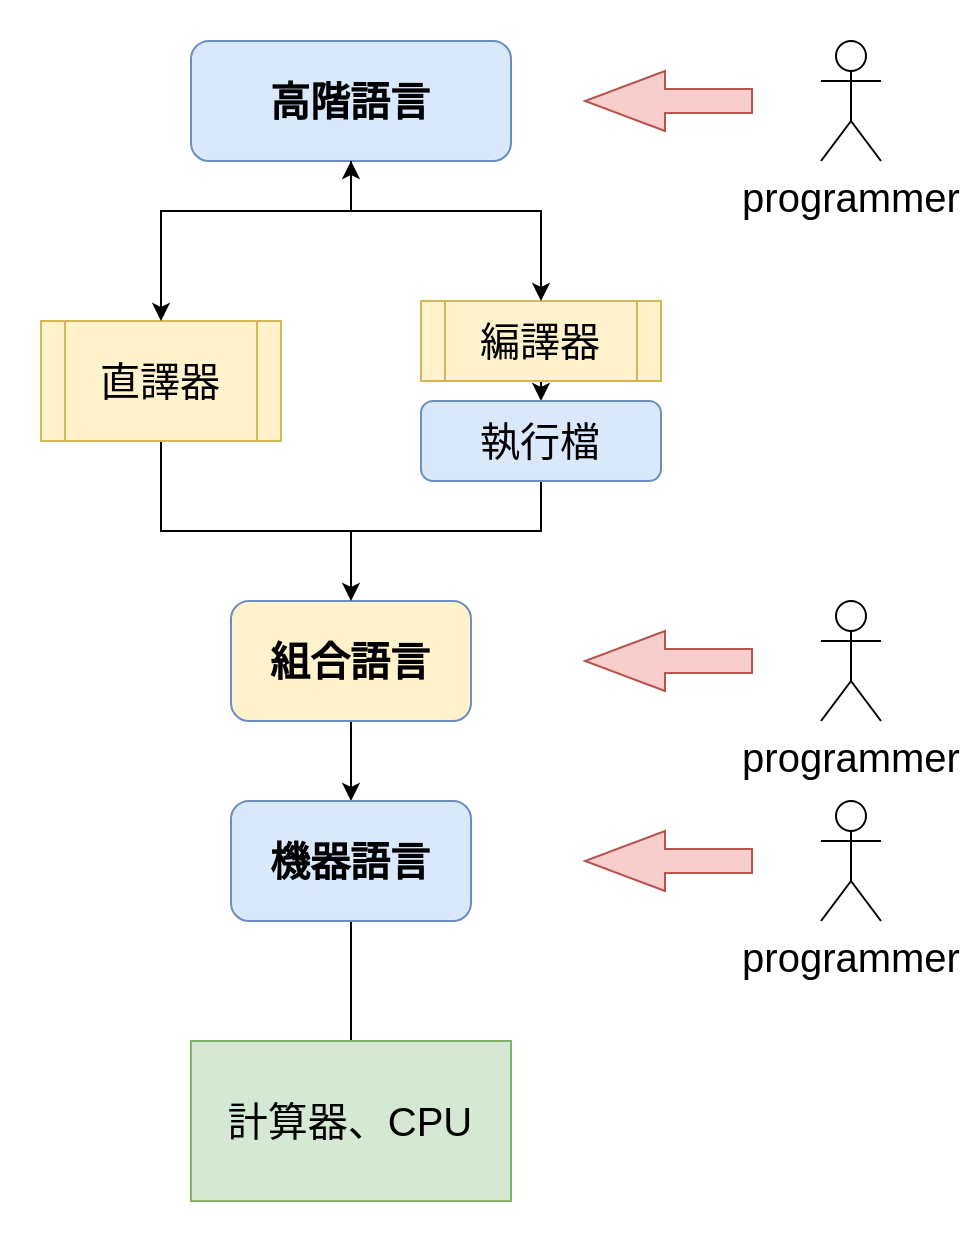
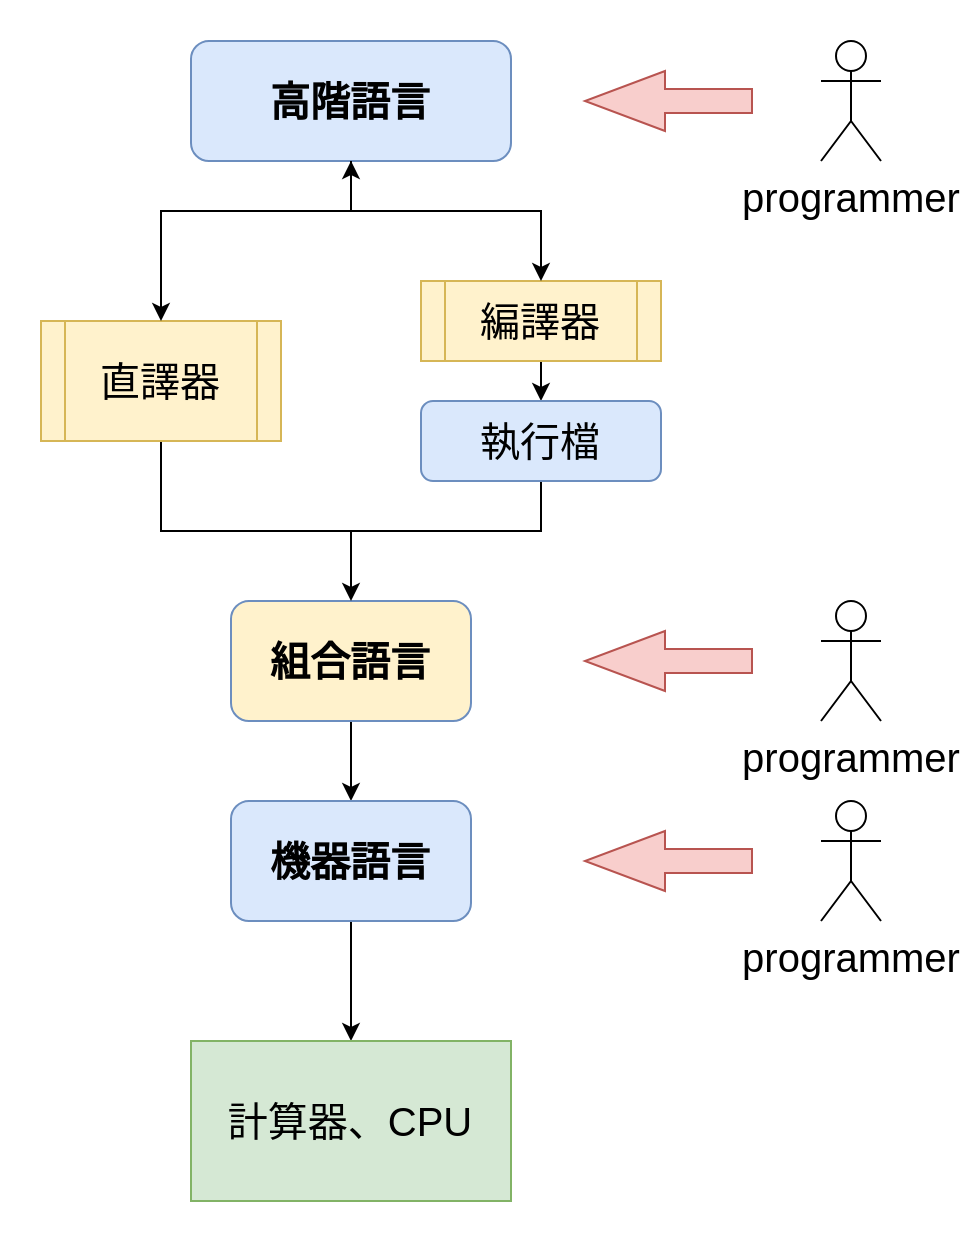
node "編譯器": moved (541, 341) -> (541, 321)
edge "機器語言" -- "計算器、CPU": arrowhead none -> classic
